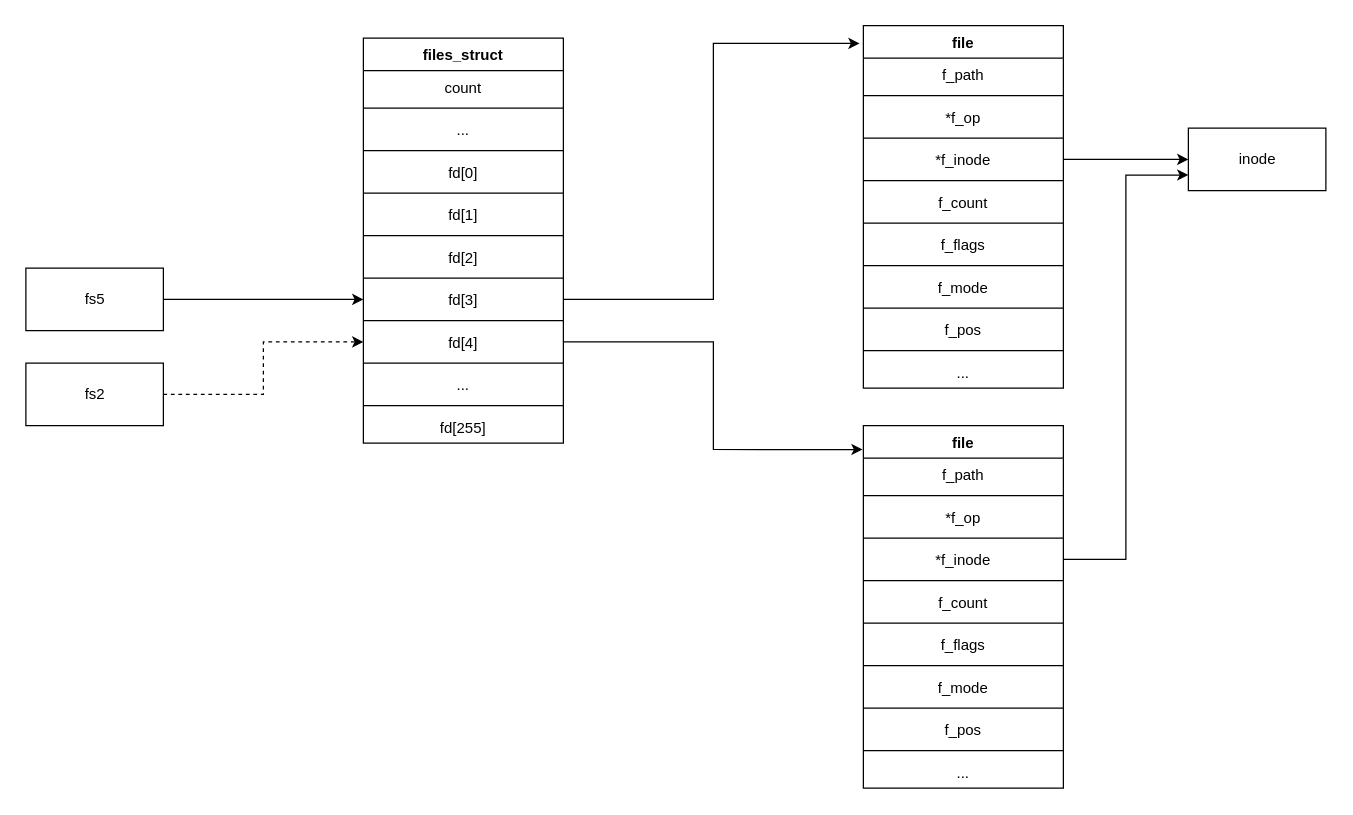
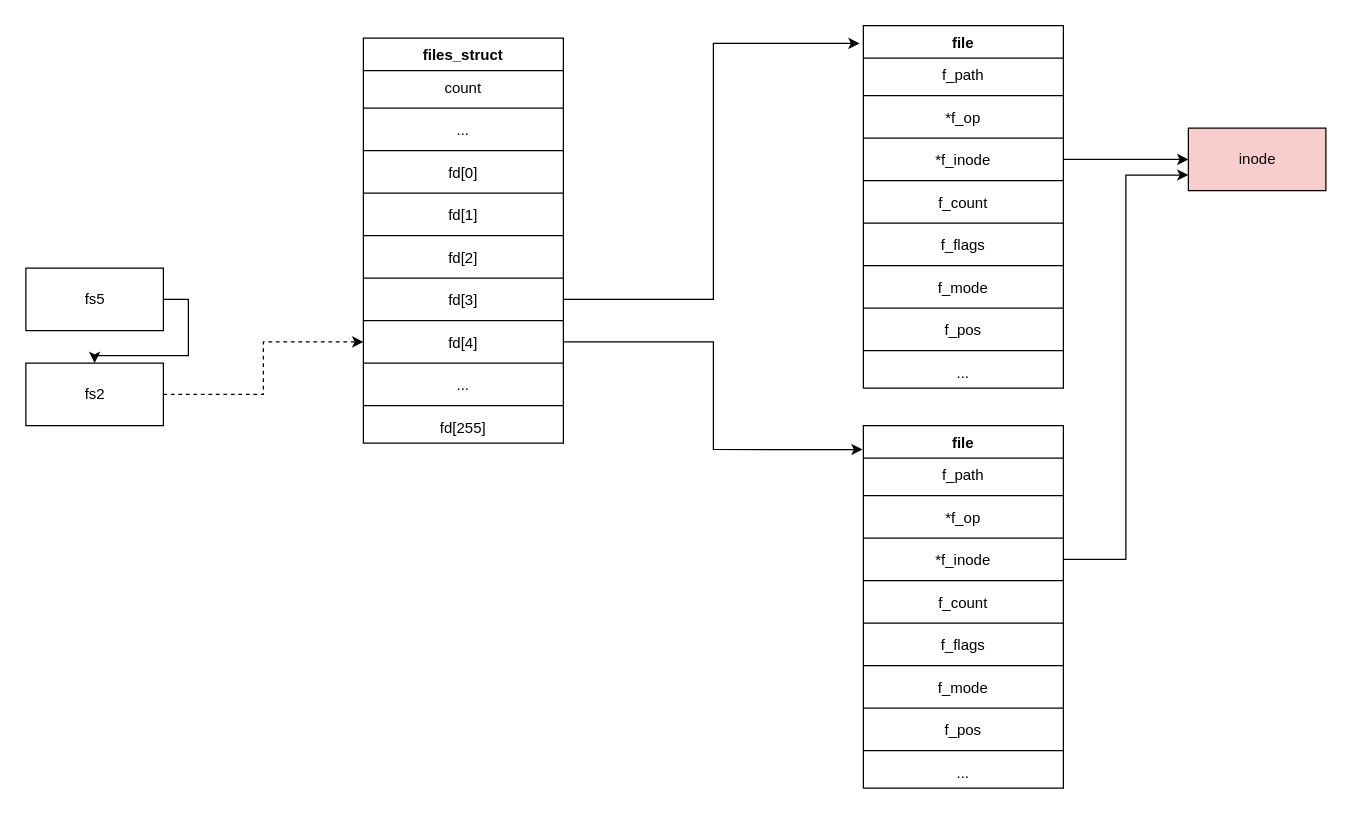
node "inode": fillcolor #ffffff -> #f8cecc
edge "fs5" -> "fd[3]": now "fs5" -> "fs2"
